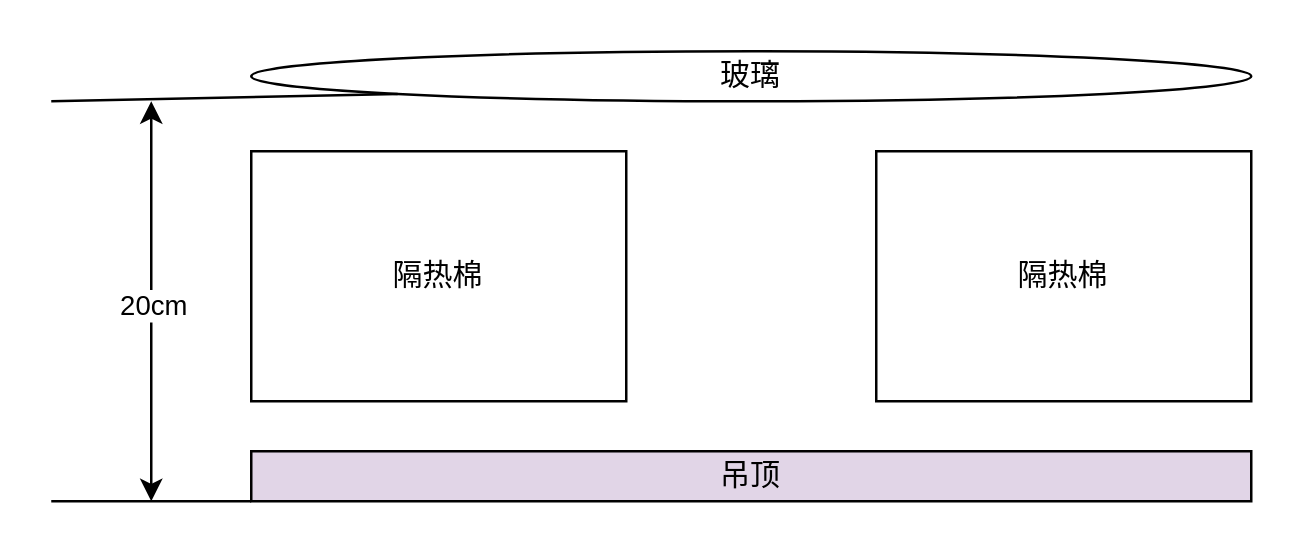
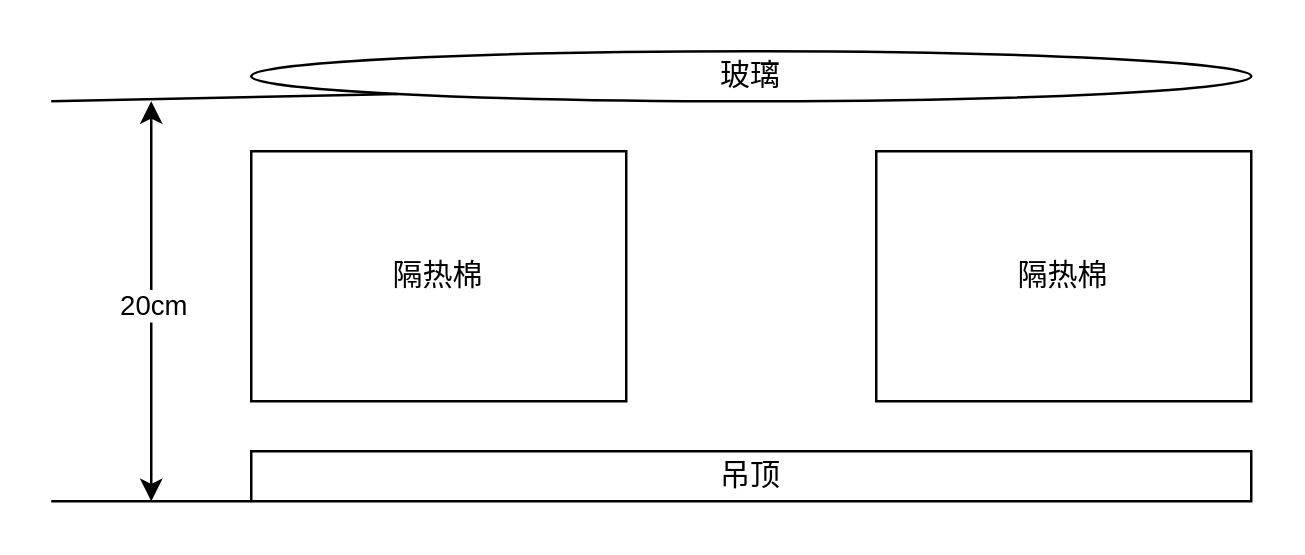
node "吊顶": fillcolor #e1d5e7 -> #ffffff
